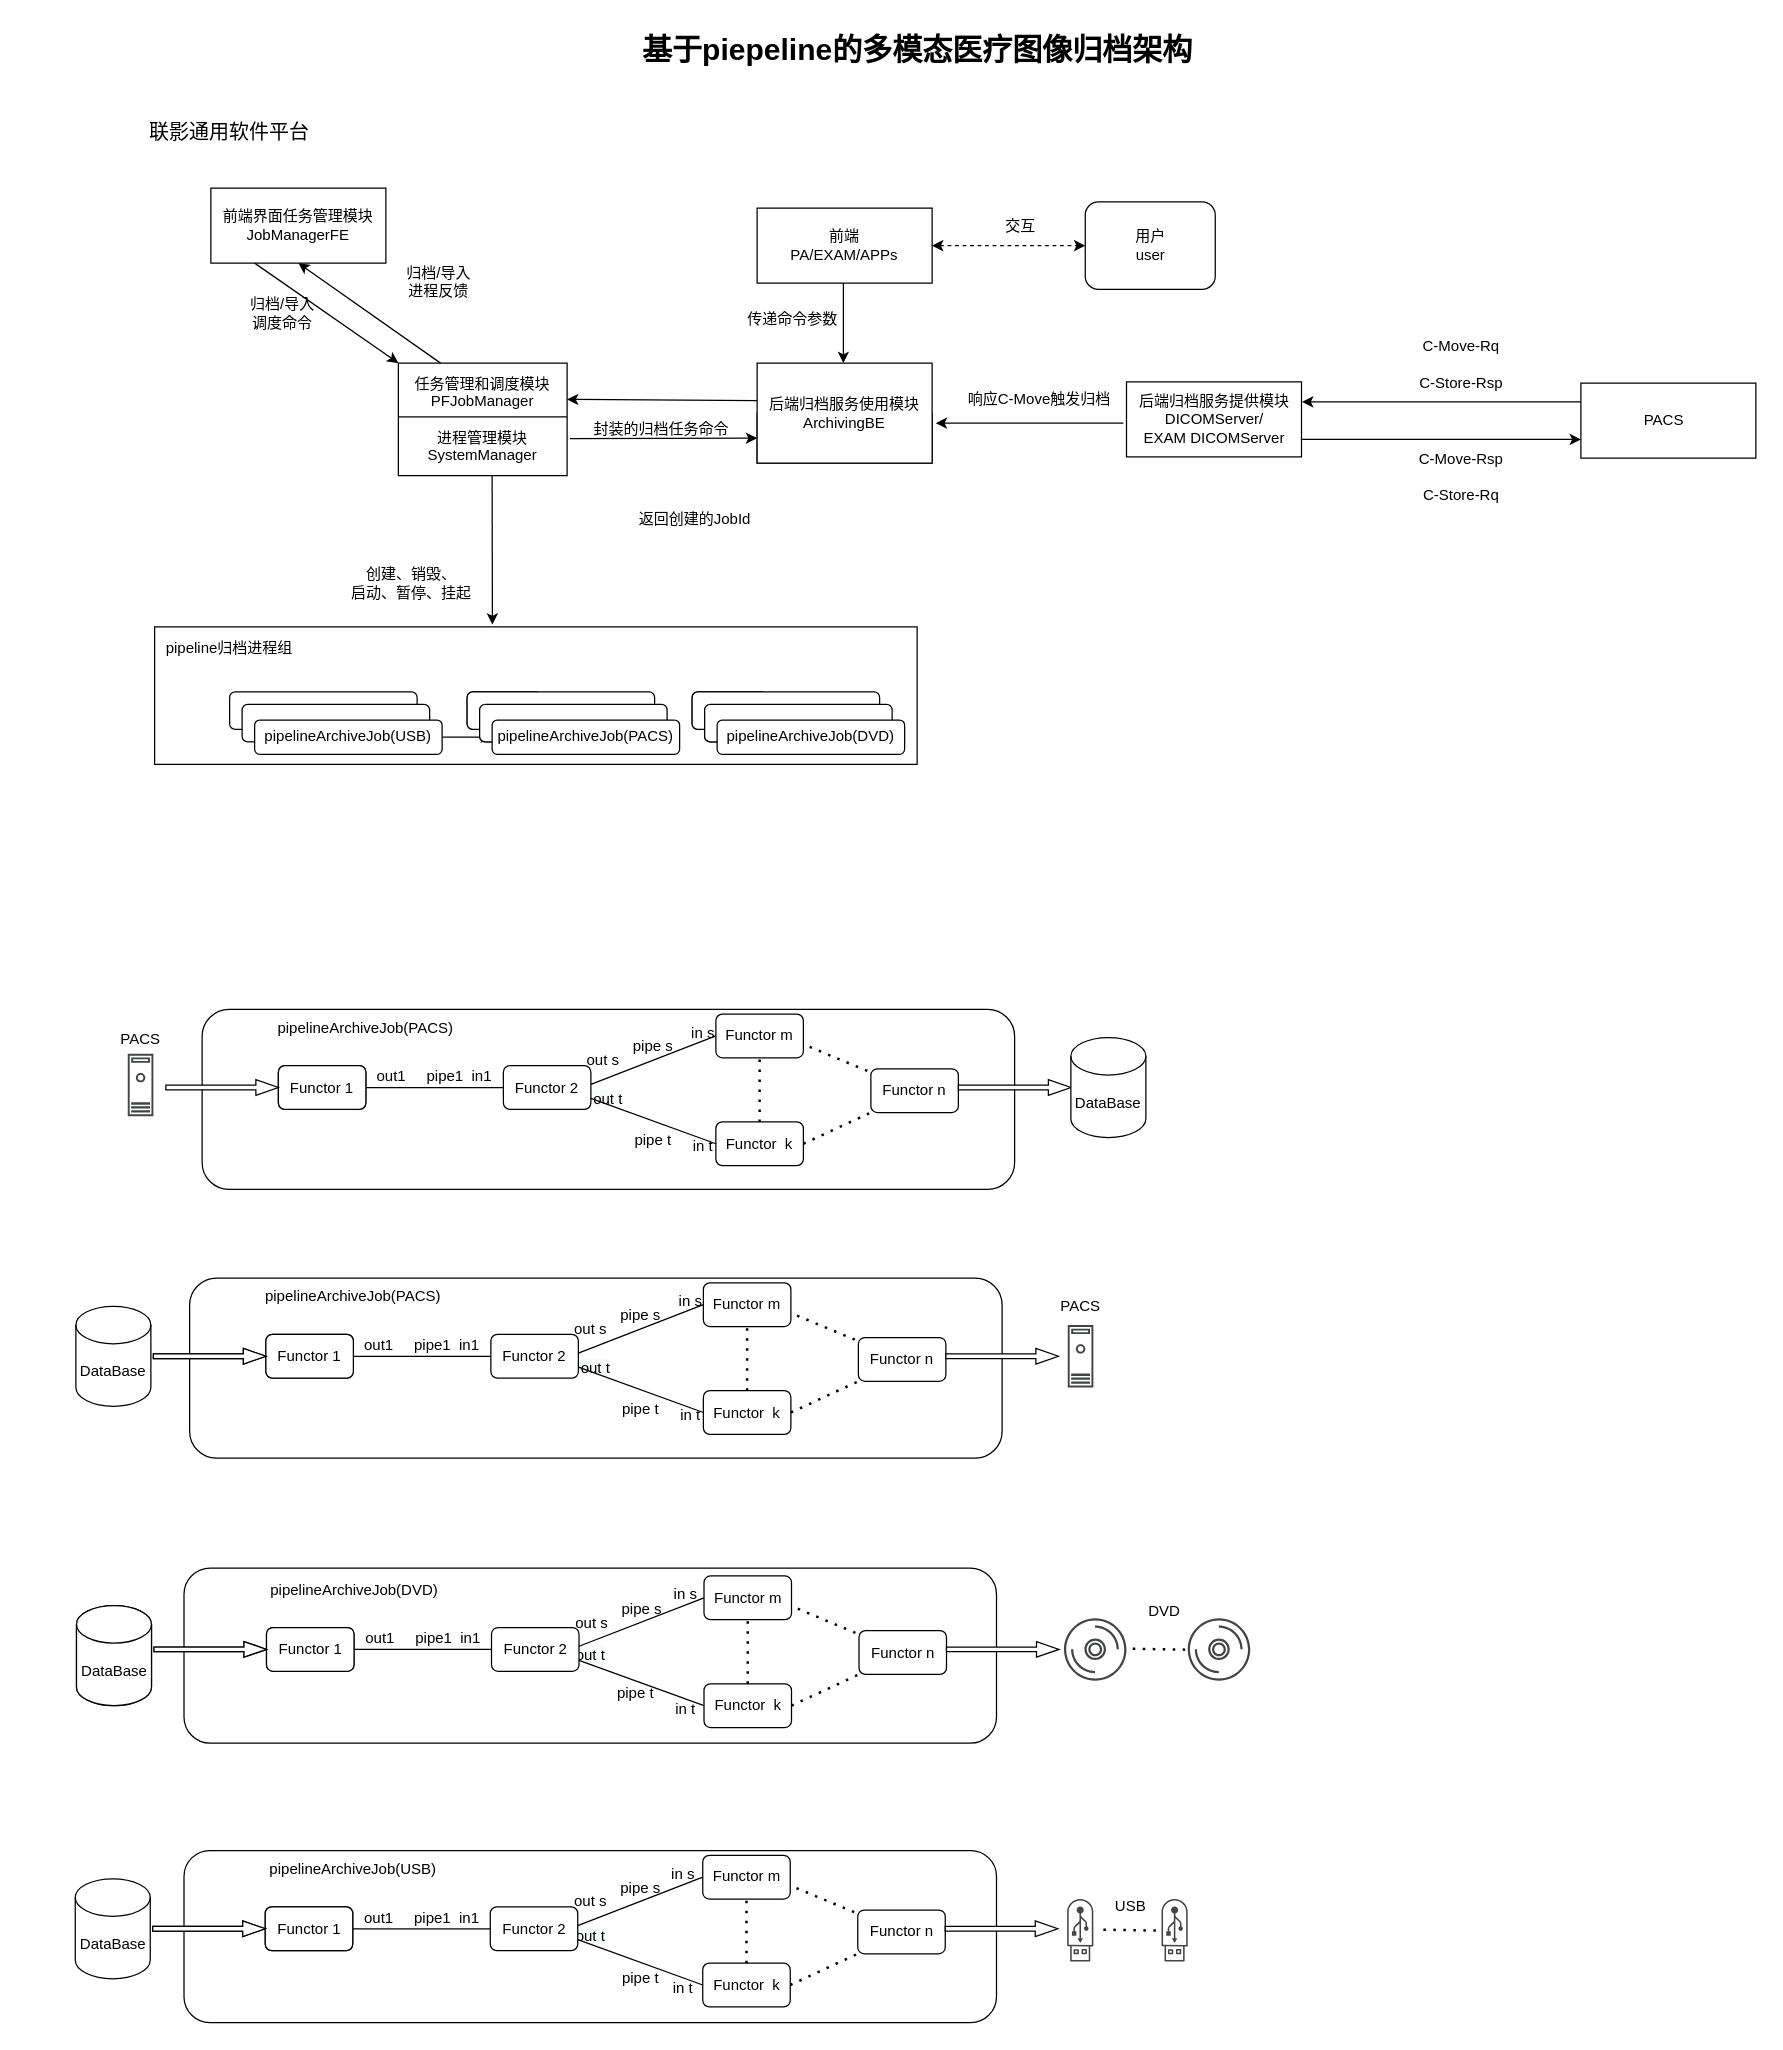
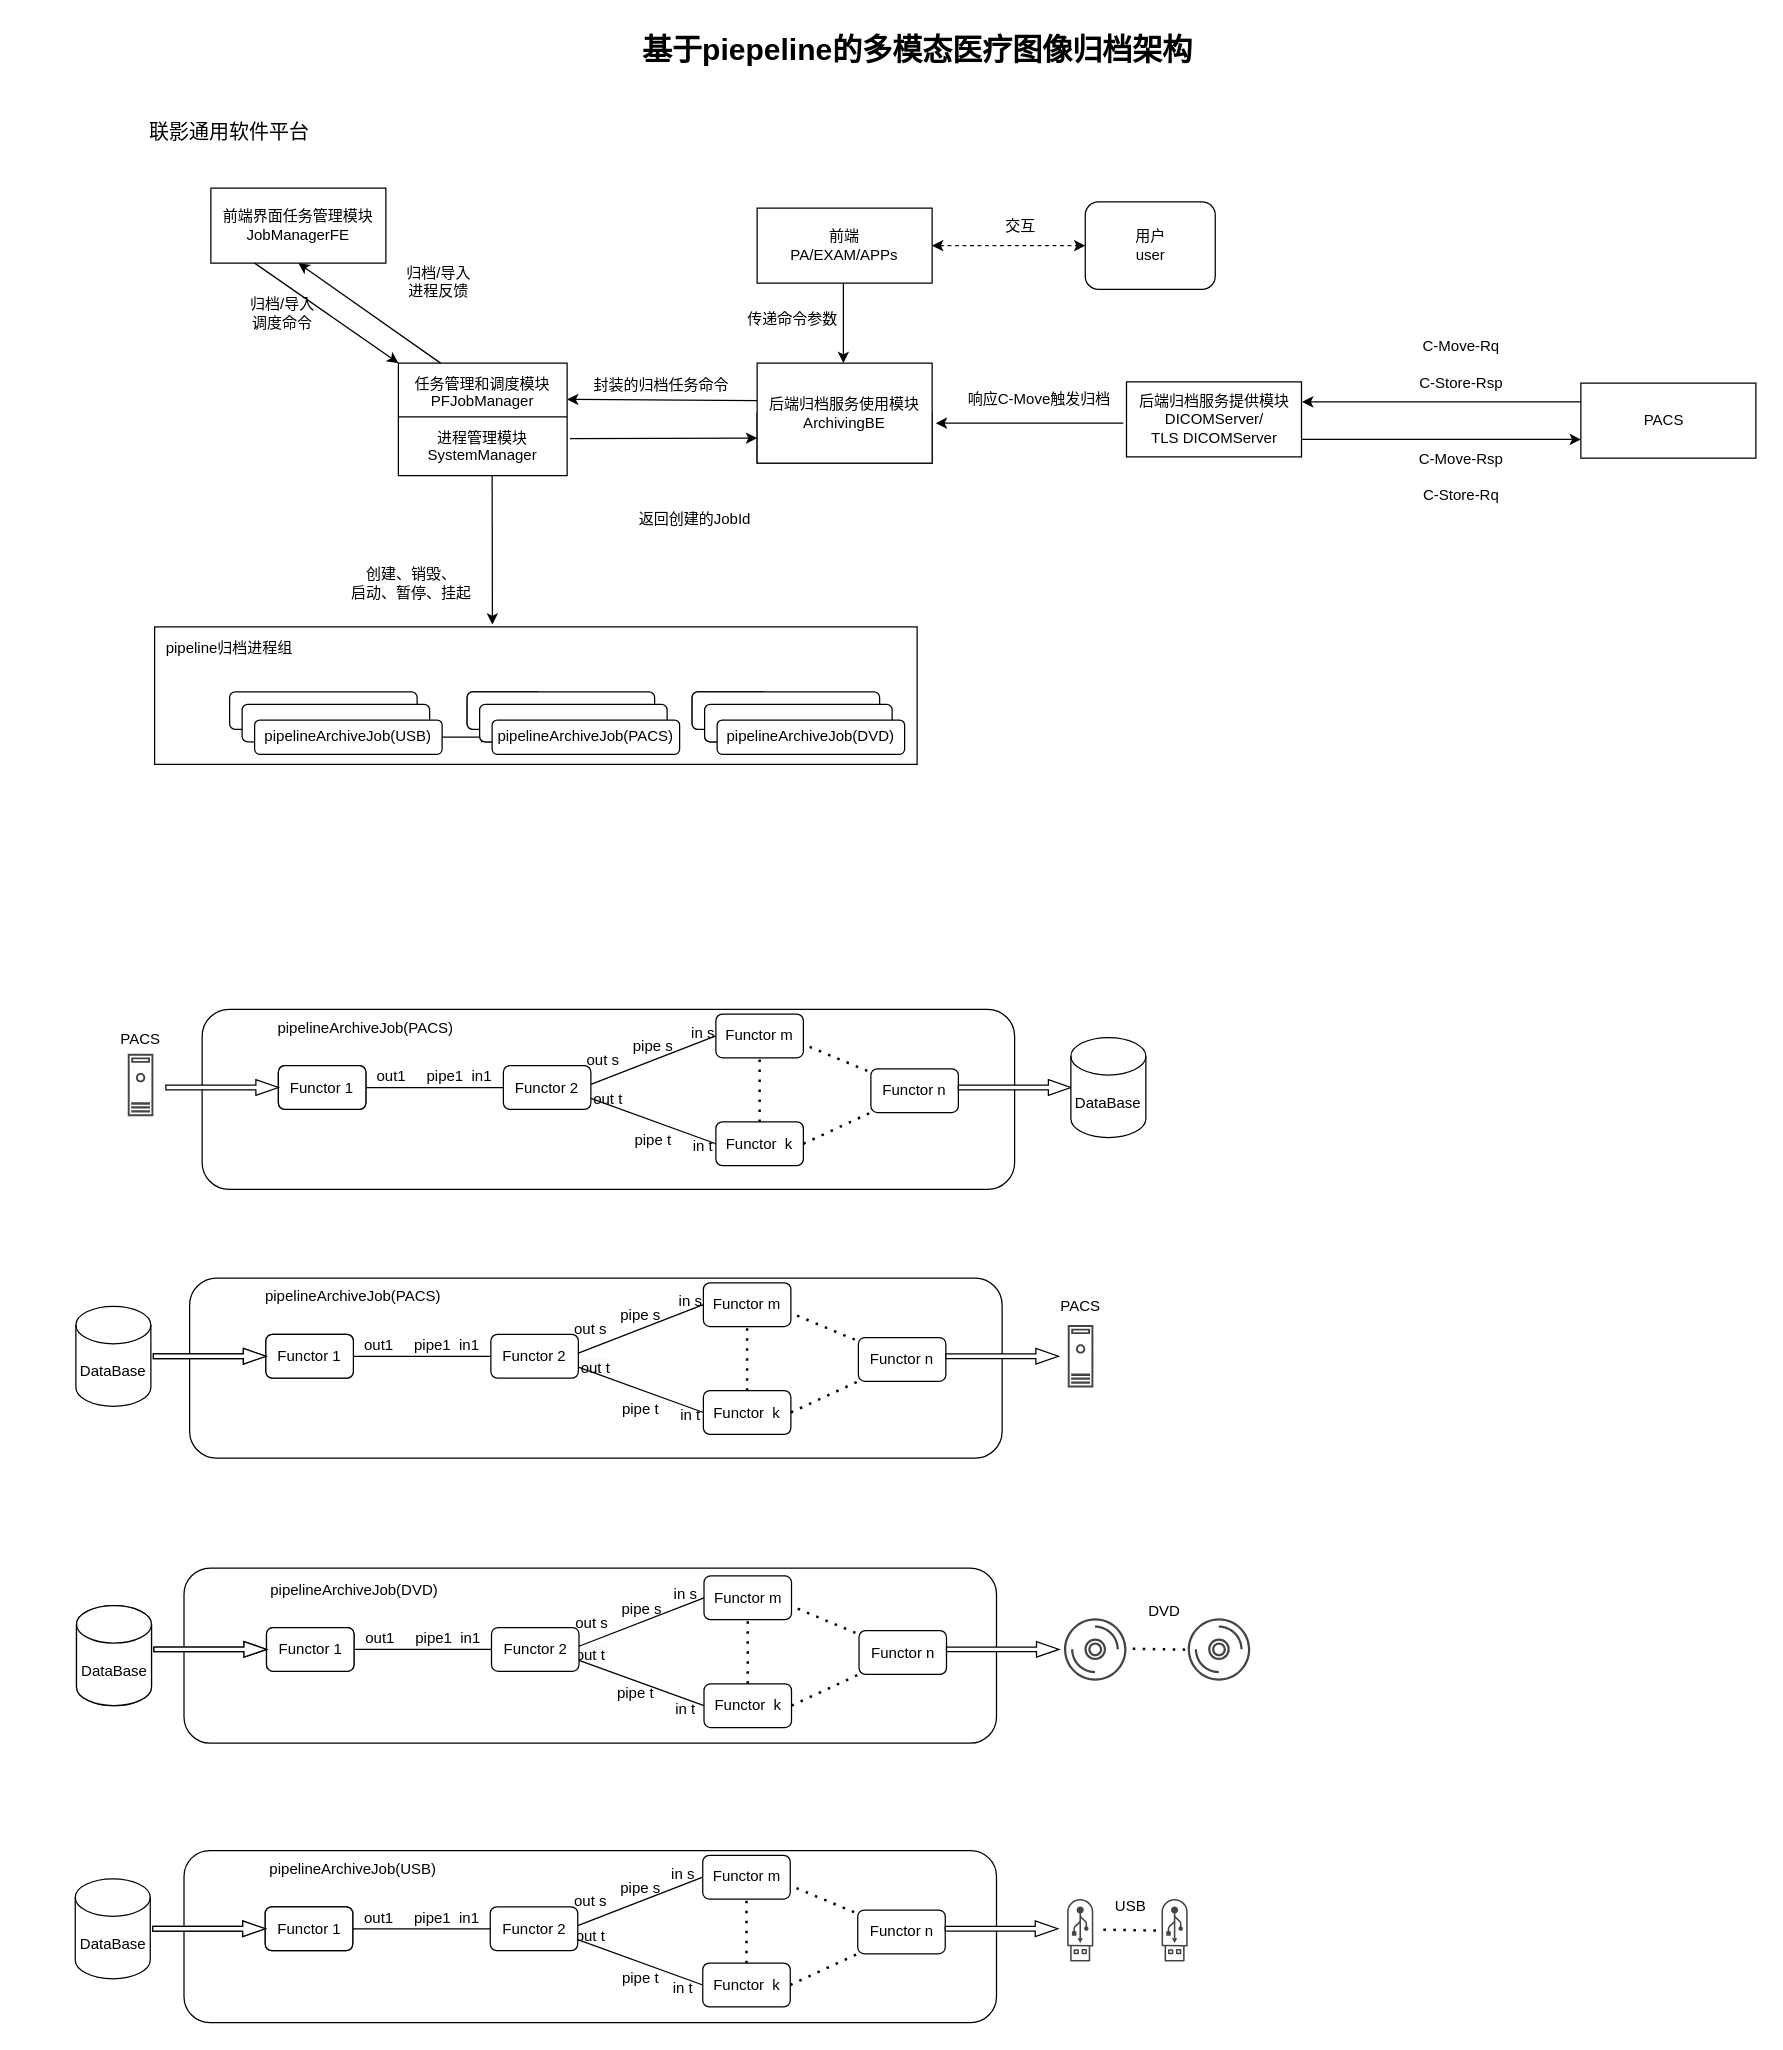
node "后端归档服务提供模块 DICOMServer/ EXAM DICOMServer": label "后端归档服务提供模块 DICOMServer/ EXAM DICOMServer" -> "后端归档服务提供模块 DICOMServer/ TLS DICOMServer"
node "封装的归档任务命令": moved (661, 429) -> (661, 385)
